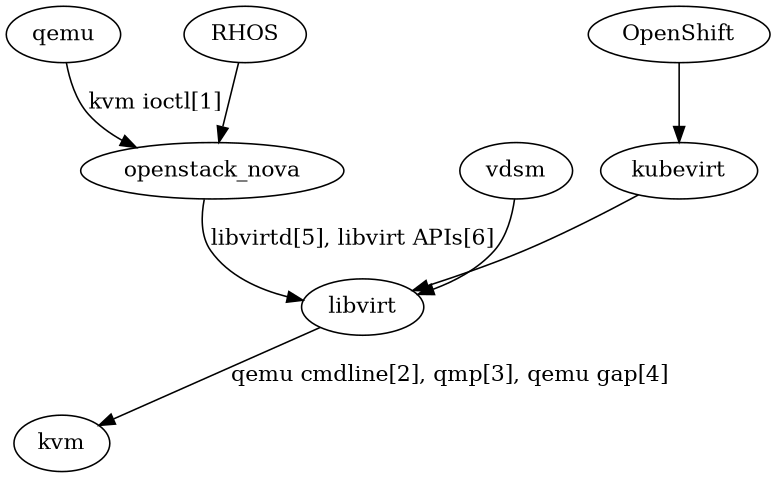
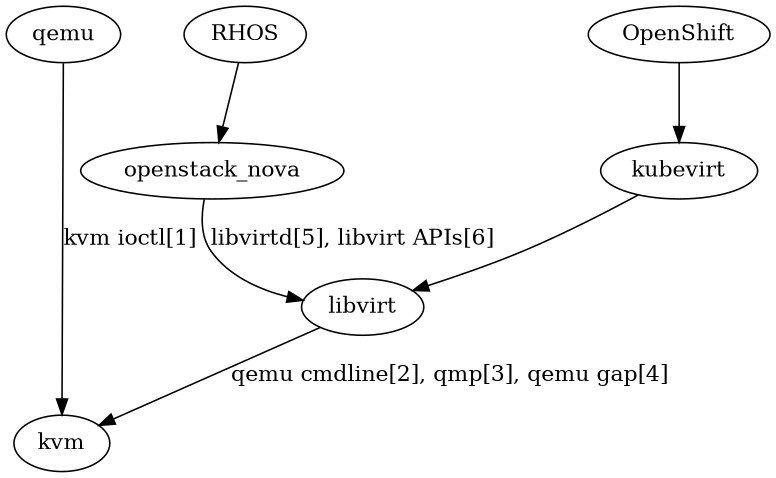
edge "qemu" -> "openstack_nova": now "qemu" -> "kvm"
node "vdsm": removed
